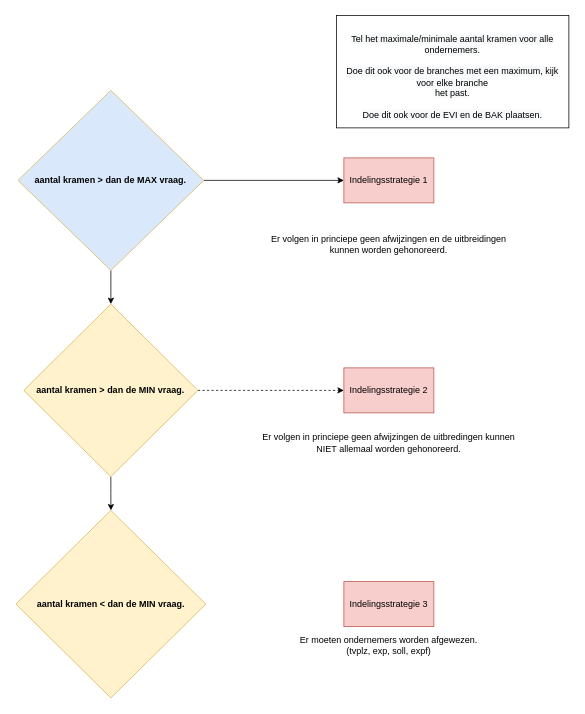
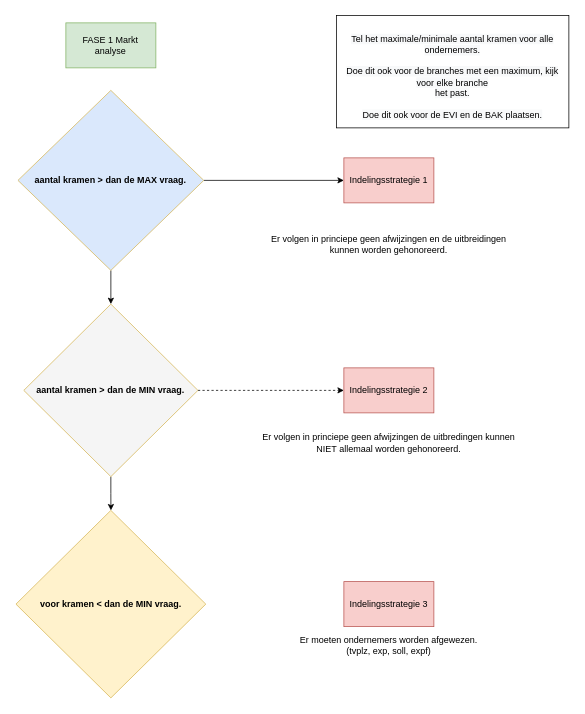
node "FASE 1 Markt analyse": added
node "aantal kramen > dan de MIN vraag.": fillcolor #fff2cc -> #f5f5f5
node "aantal kramen < dan de MIN vraag.": label "aantal kramen < dan de MIN vraag." -> "voor kramen < dan de MIN vraag."
